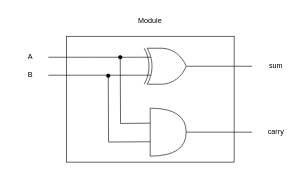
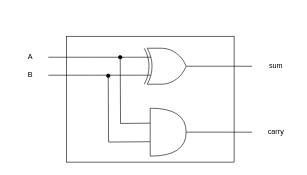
node "Module": removed
